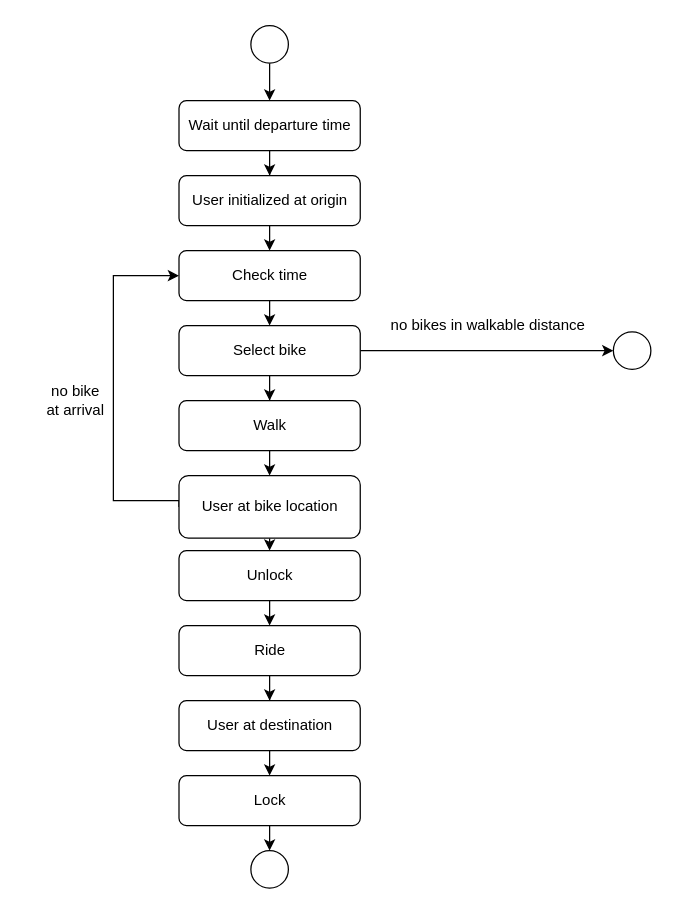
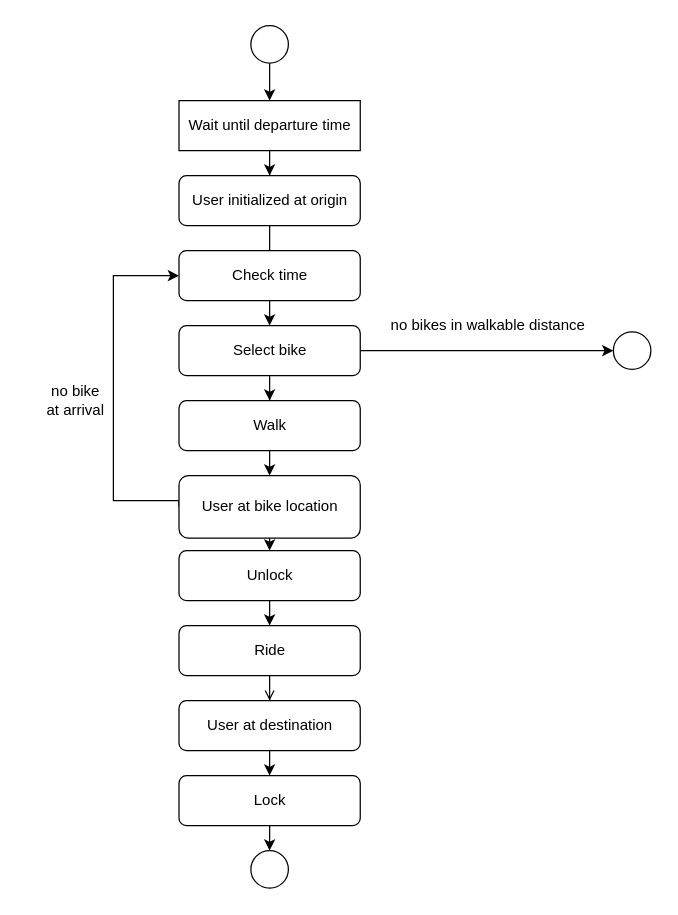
node "Wait until departure time": shape rounded rectangle -> rectangle
edge "User initialized at origin" -> "Check time": arrowhead classic -> none
edge "Ride" -> "User at destination": arrowhead classic -> open
